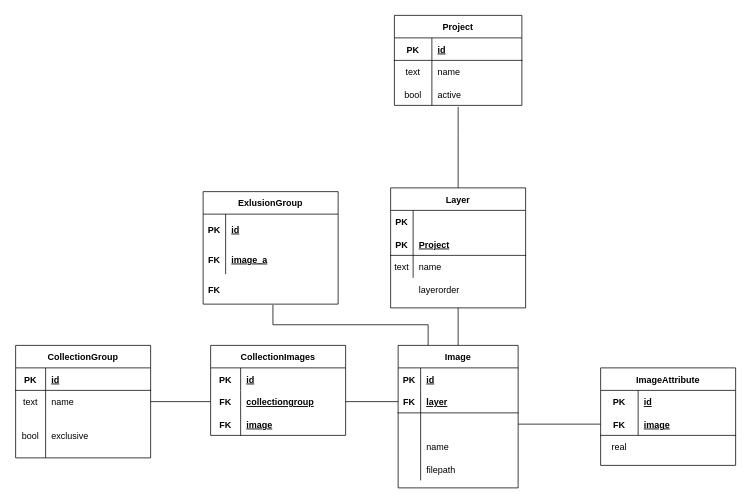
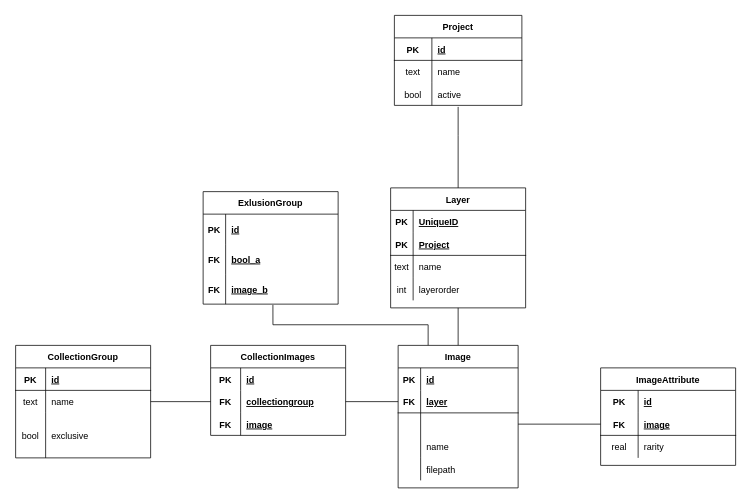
node "UniqueID": added
node "image_a": label "image_a" -> "bool_a"
node "image_b": added
node "int": added
node "rarity": added
